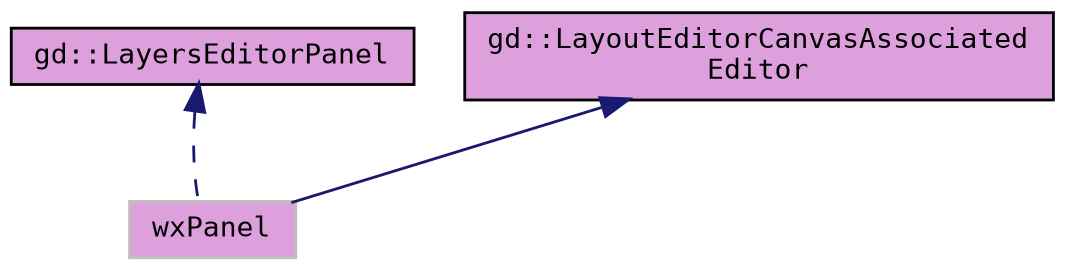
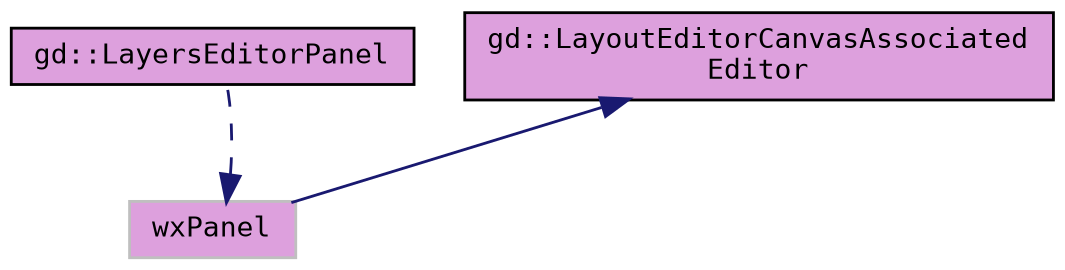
edge "wxPanel" -> "gd::LayersEditorPanel": reversed
